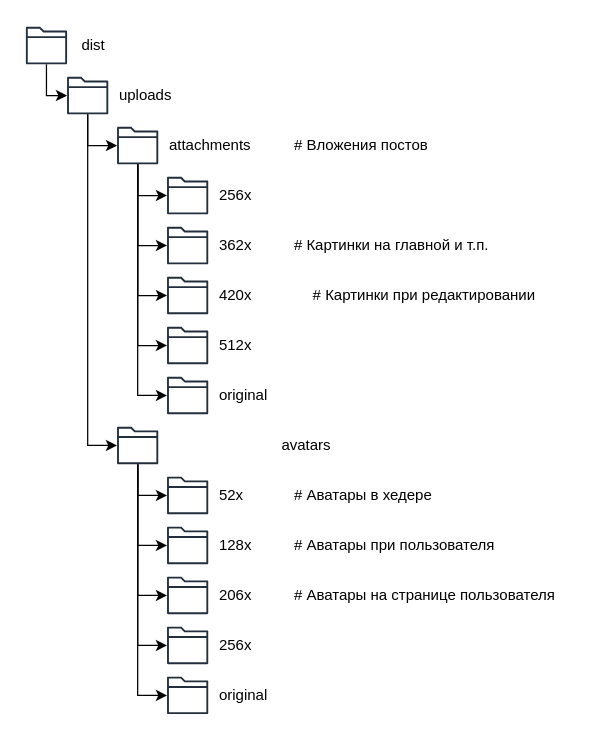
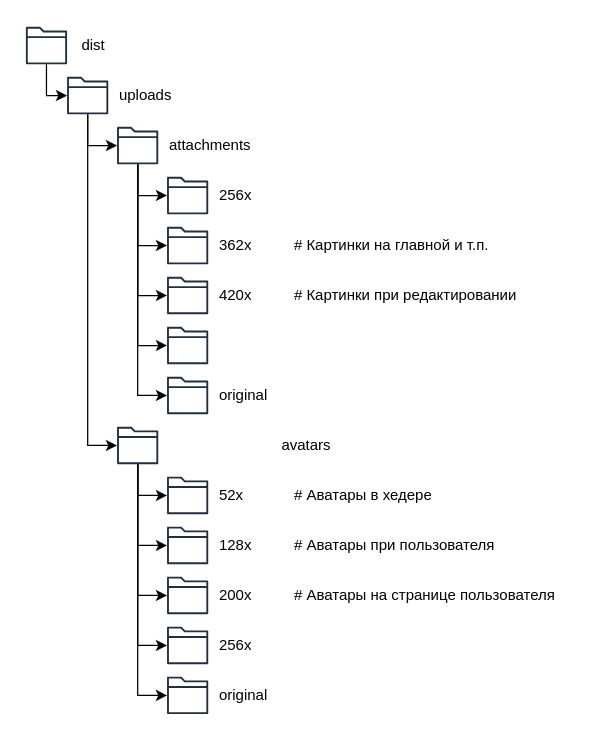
node "# Вложения постов": removed
node "# Картинки при редактировании": moved (448, 296) -> (429, 296)
node "512x": removed
node "206x": label "206x" -> "200x"
